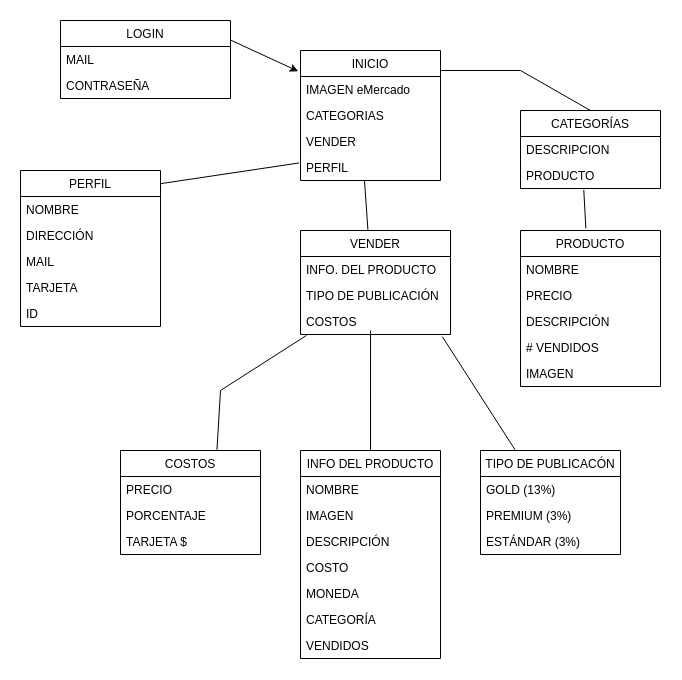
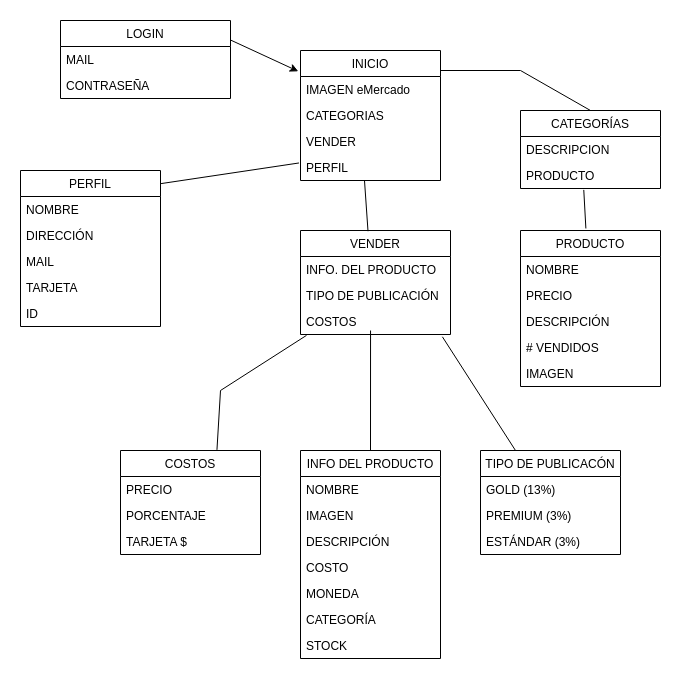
node "VENDIDOS": label "VENDIDOS" -> "STOCK"
